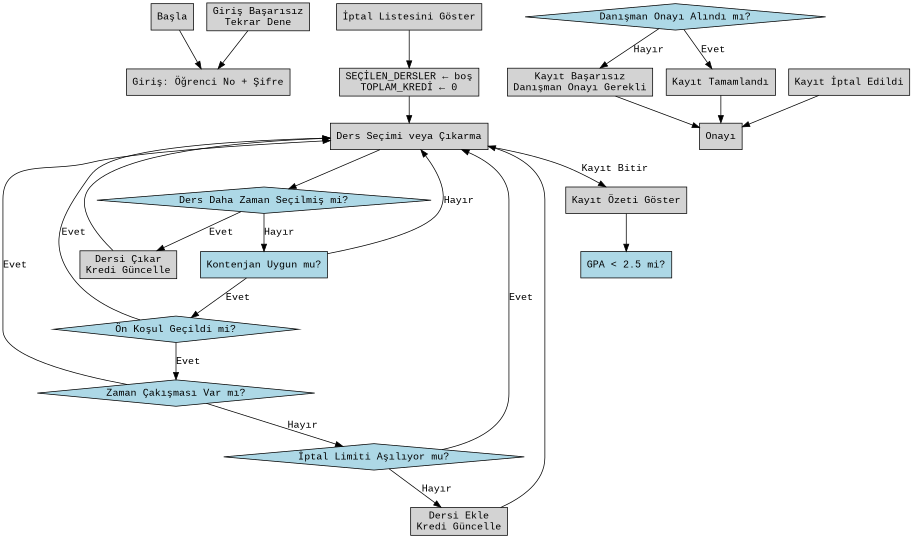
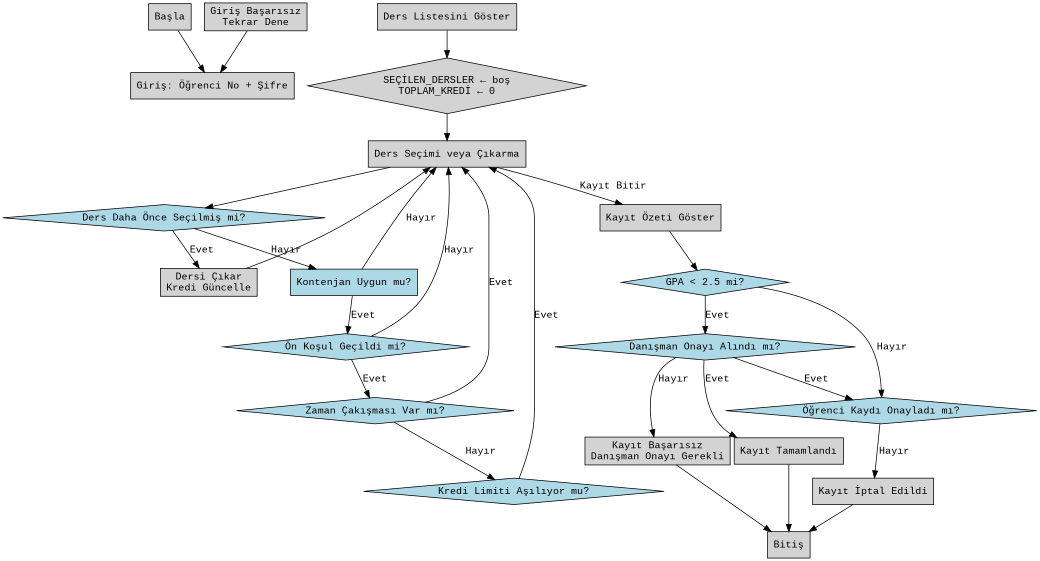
node "İptal Listesini Göster": label "İptal Listesini Göster" -> "Ders Listesini Göster"
node "SEÇİLEN_DERSLER ← boş TOPLAM_KREDİ ← 0": shape box -> diamond
node "Onayı": label "Onayı" -> "Bitiş"
node "Ders Daha Zaman Seçilmiş mi?": label "Ders Daha Zaman Seçilmiş mi?" -> "Ders Daha Önce Seçilmiş mi?"
edge "Ön Koşul Geçildi mi?" -> "Ders Seçimi veya Çıkarma": label "Evet" -> "Hayır"
node "GPA < 2.5 mi?": shape box -> diamond
edge "GPA < 2.5 mi?" -> "Danışman Onayı Alındı mı?": added, label "Evet"
node "Öğrenci Kaydı Onayladı mı?": added
node "İptal Limiti Aşılıyor mu?": label "İptal Limiti Aşılıyor mu?" -> "Kredi Limiti Aşılıyor mu?"
node "Dersi Ekle Kredi Güncelle": removed
